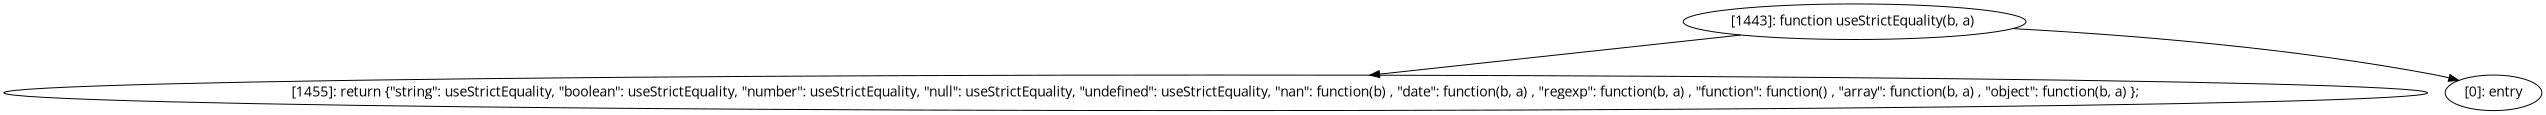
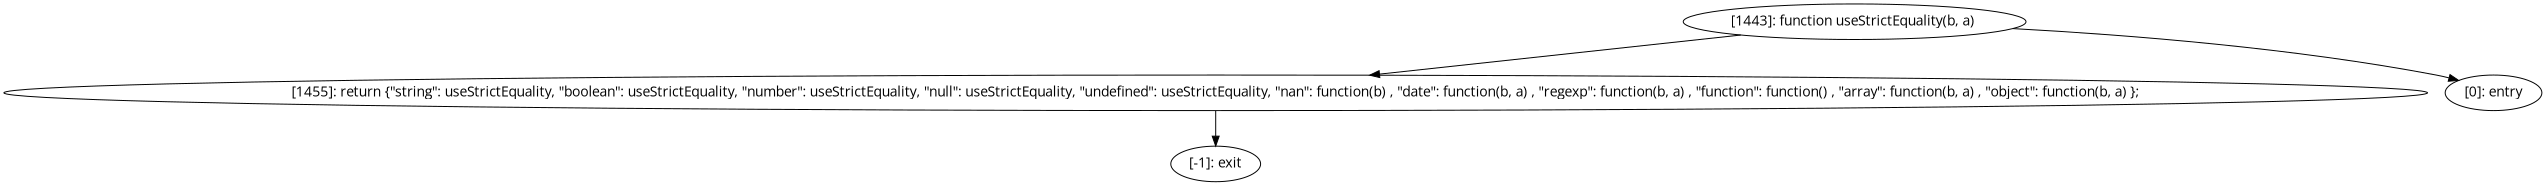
node "[-1]: exit": added
